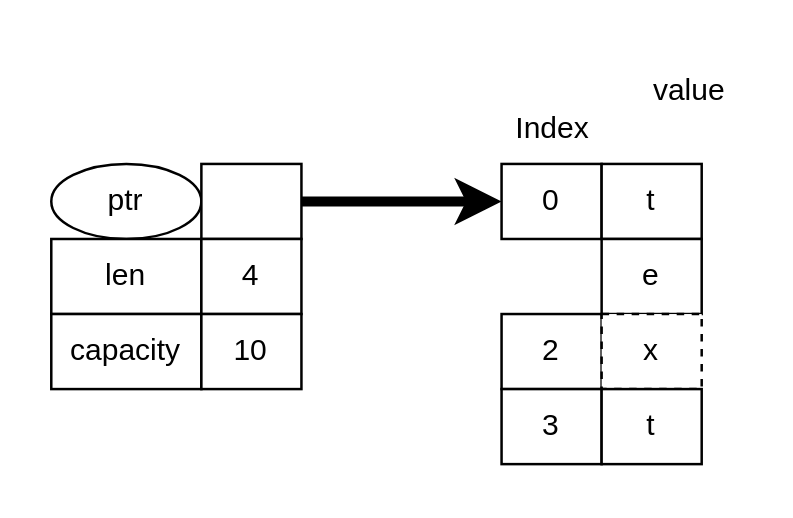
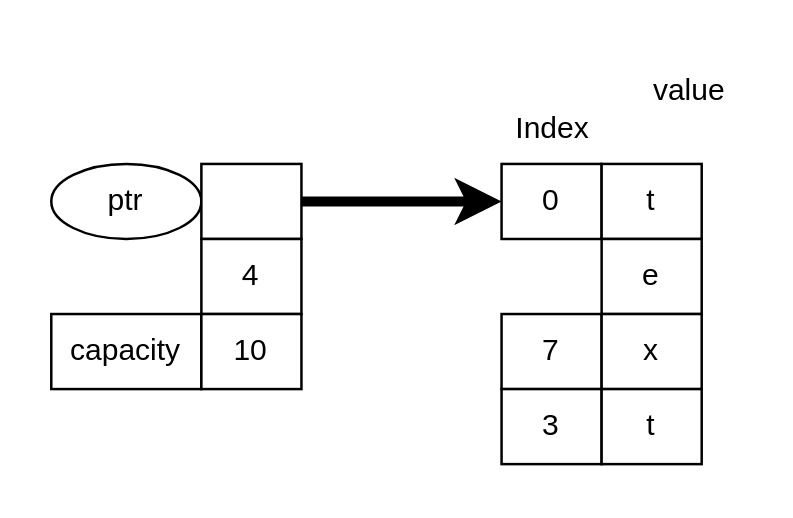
node "len": removed
node "2": label "2" -> "7"
node "x": style dashed -> solid
